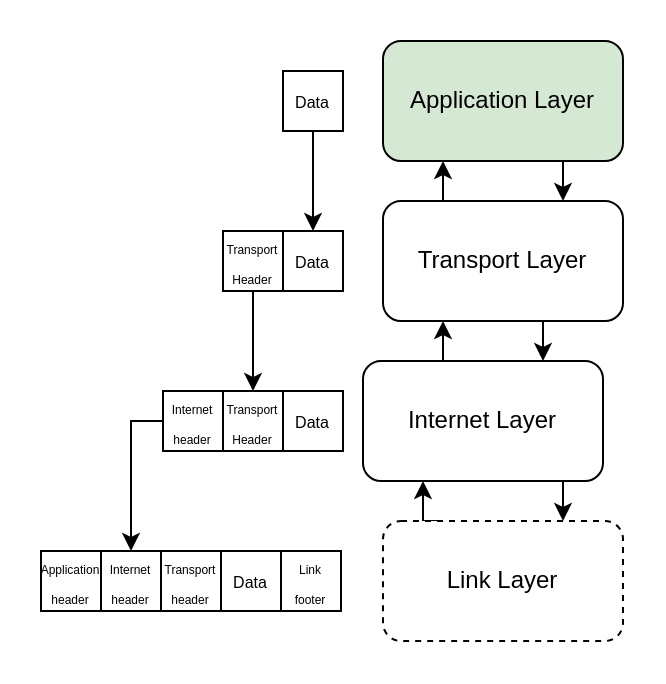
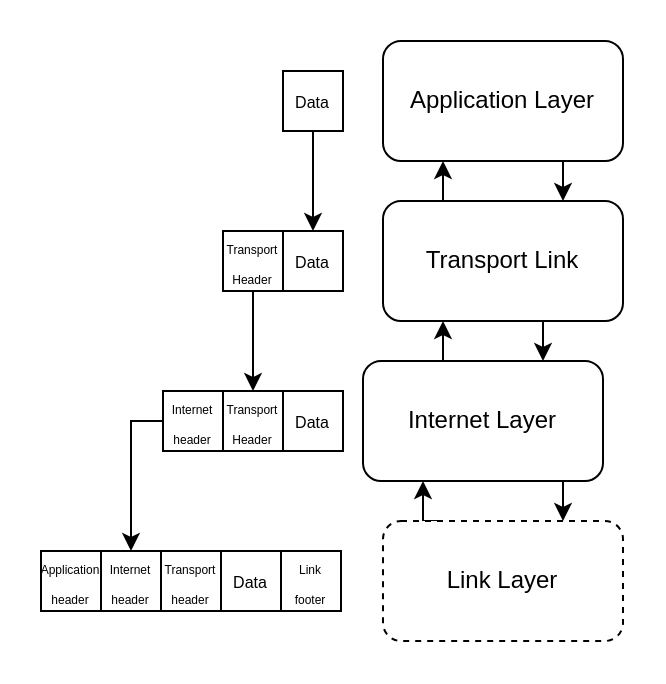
node "Application Layer": fillcolor #d5e8d4 -> #ffffff
node "Transport Layer": label "Transport Layer" -> "Transport Link"
